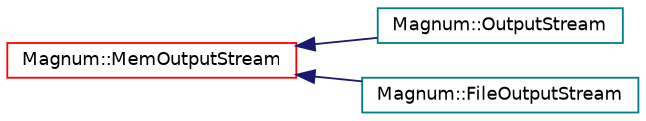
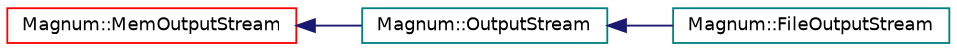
edge "Magnum::FileOutputStream" -> "Magnum::MemOutputStream": now "Magnum::FileOutputStream" -> "Magnum::OutputStream"
